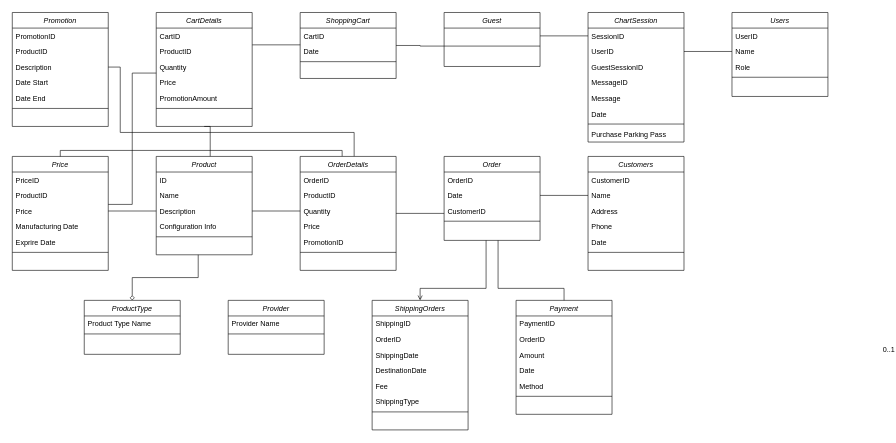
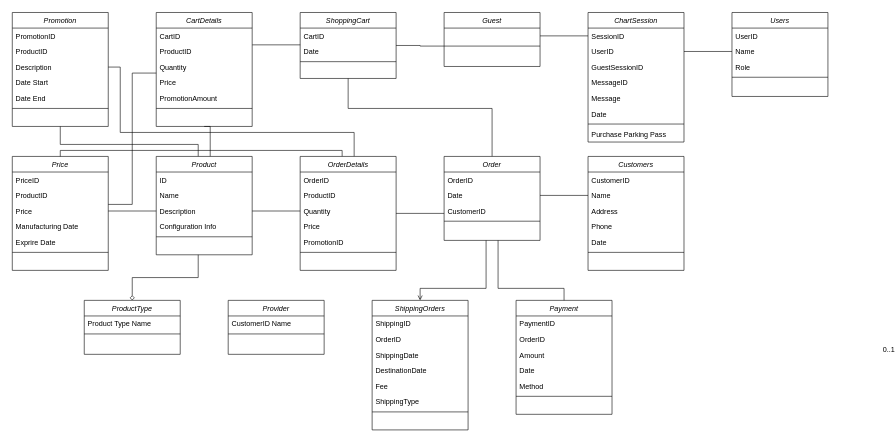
edge "ShoppingCart" -- "Order": added
edge "Promotion" -- "Product": added
node "Provider Name": label "Provider Name" -> "CustomerID Name"
